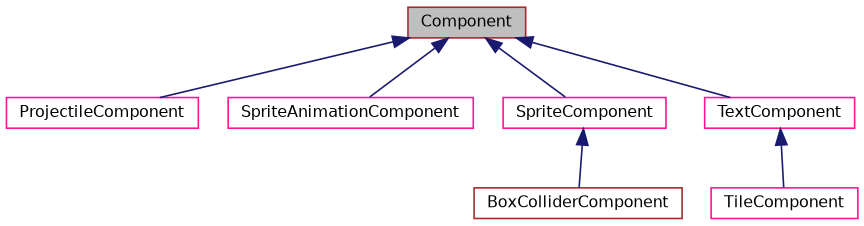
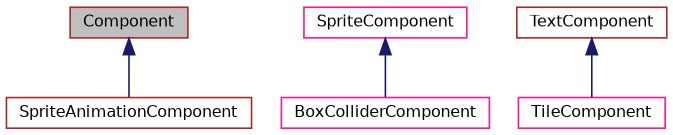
edge "TextComponent" -> "Component": removed
edge "SpriteComponent" -> "Component": removed
node "ProjectileComponent": removed
node "SpriteAnimationComponent": color deeppink -> brown
node "TextComponent": color deeppink -> brown
node "BoxColliderComponent": color brown -> deeppink
